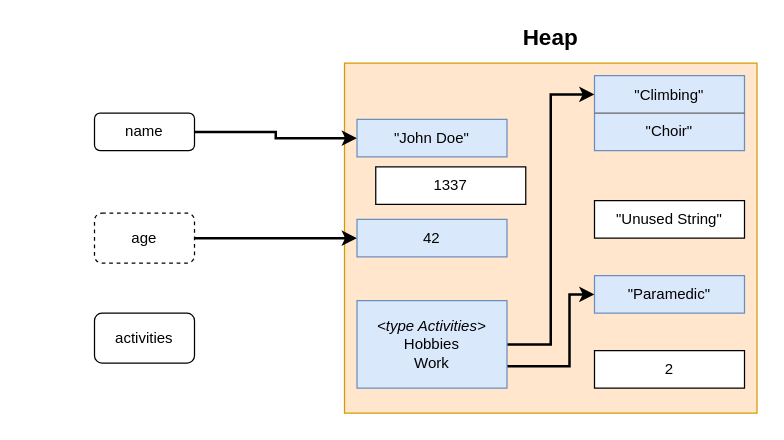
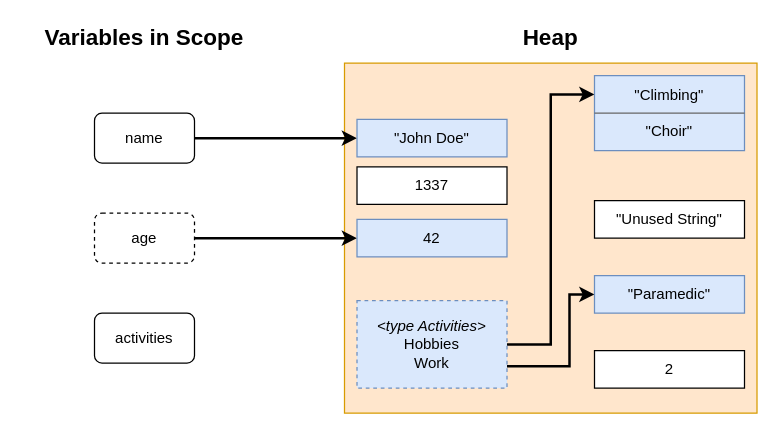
node "Variables in Scope": added
node "name": size 100x38 -> 100x50
node "1337": moved (451, 186) -> (432, 186)
node "<type Activities>Hobbies Work": style solid -> dashed
